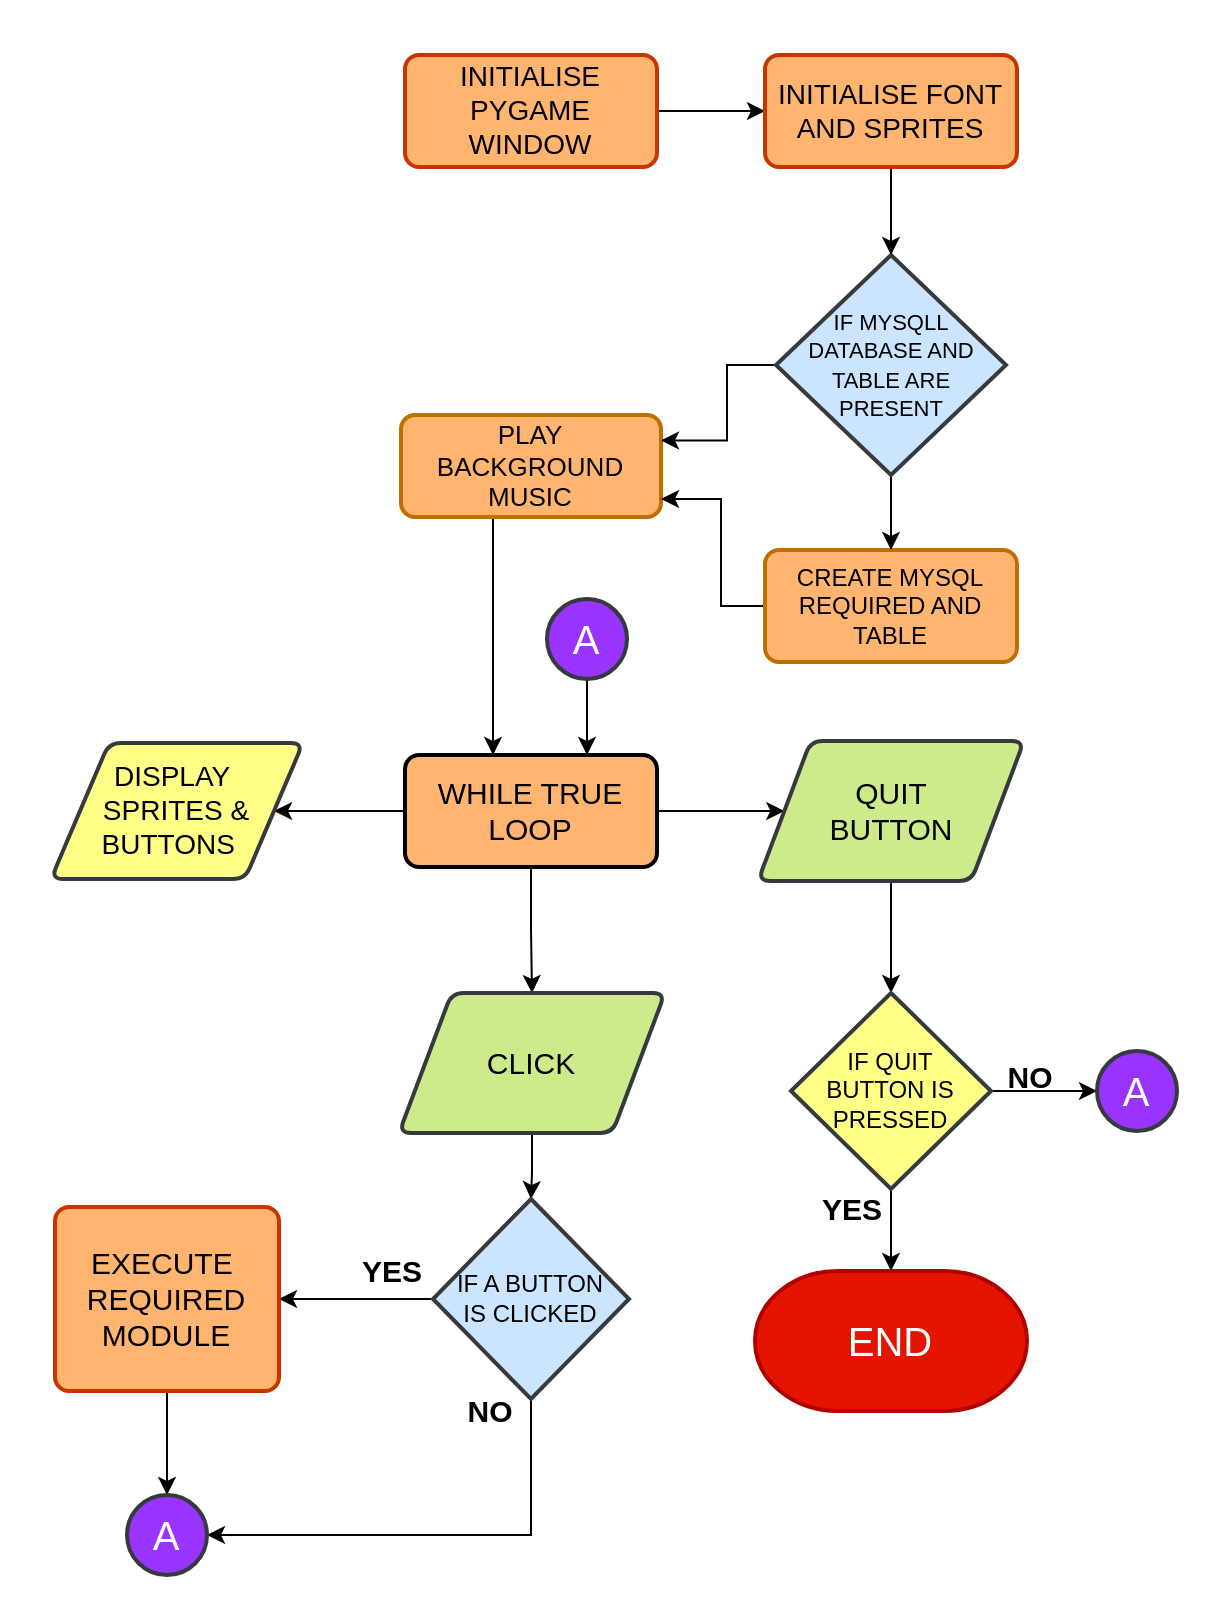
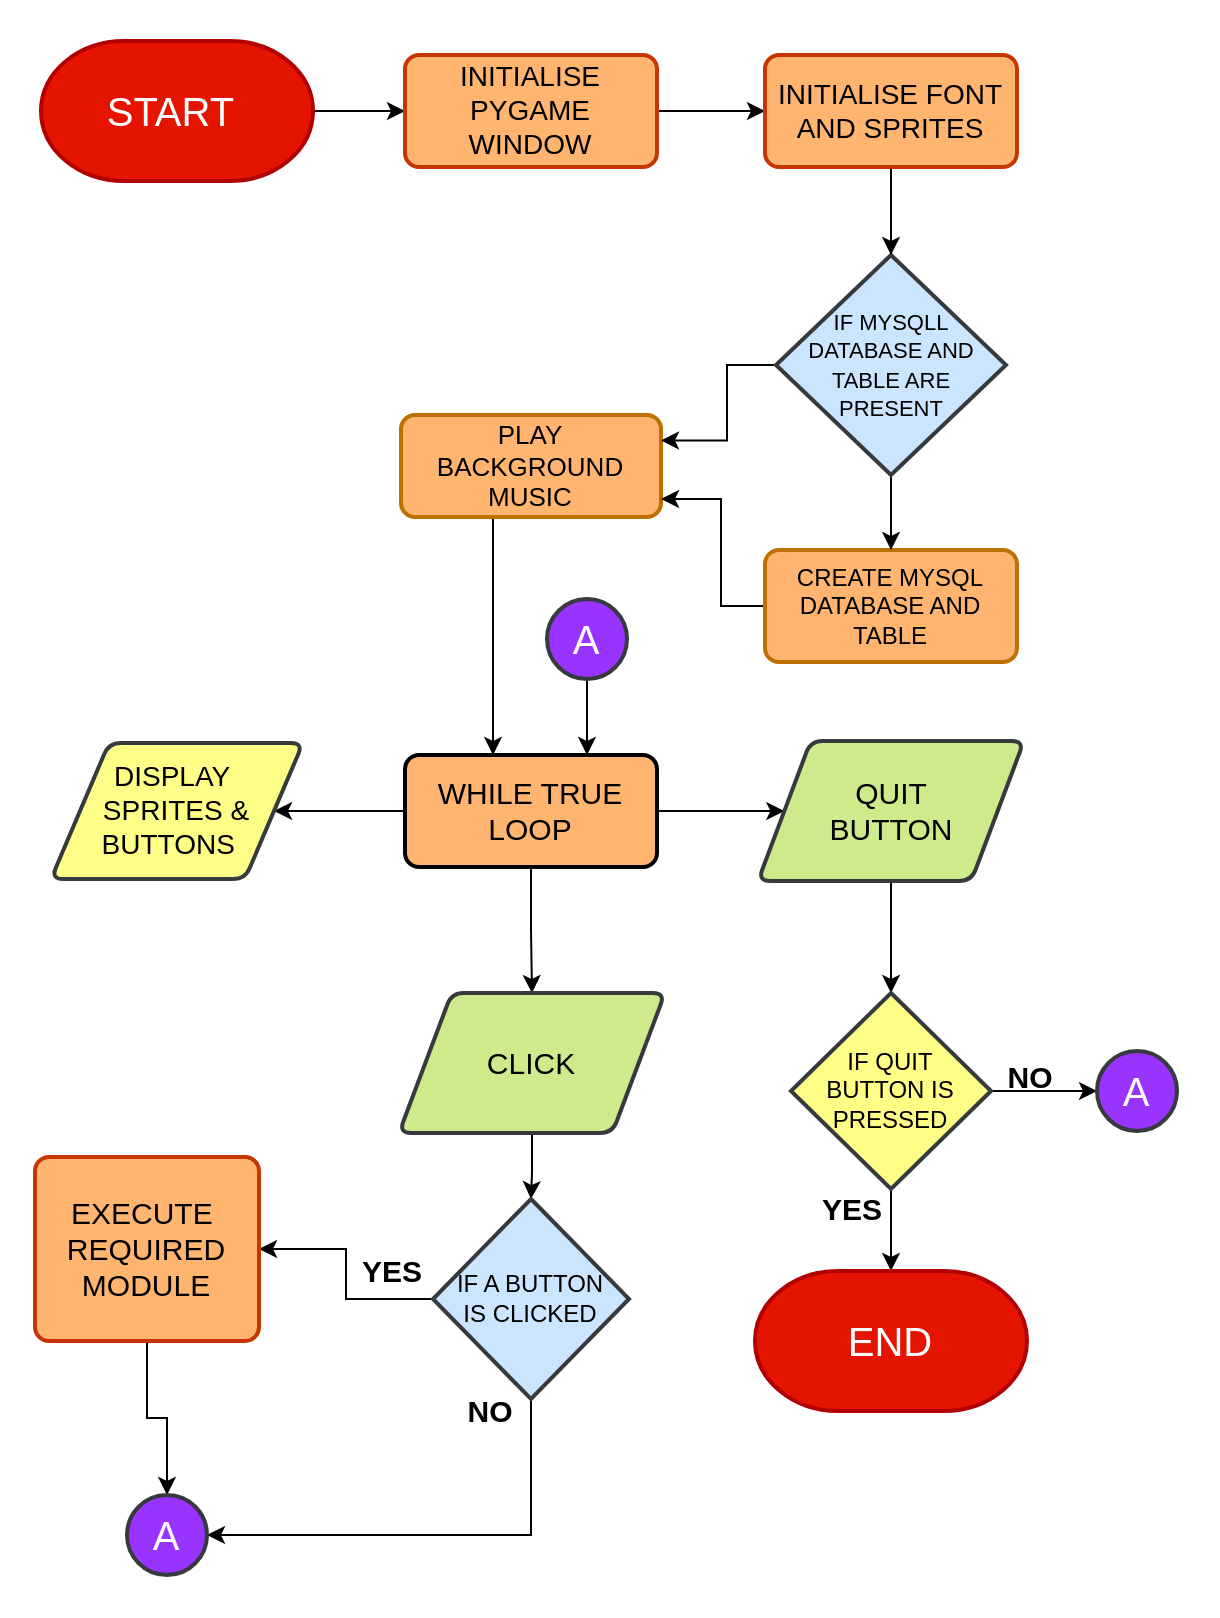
node "START": added
edge "START" -> "INITIALISE PYGAME WINDOW": added
node "CREATE MYSQL REQUIRED AND TABLE": label "CREATE MYSQL REQUIRED AND TABLE" -> "CREATE MYSQL DATABASE AND TABLE"
node "EXECUTE REQUIRED MODULE": moved (167, 1299) -> (147, 1249)
